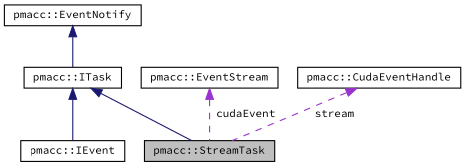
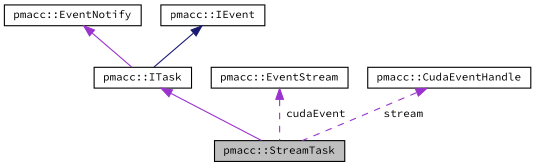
edge "pmacc::ITask" -> "pmacc::EventNotify": color midnightblue -> darkorchid3
edge "pmacc::StreamTask" -> "pmacc::ITask": color midnightblue -> darkorchid3
edge "pmacc::IEvent" -> "pmacc::ITask": reversed
